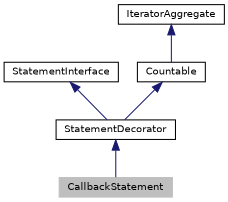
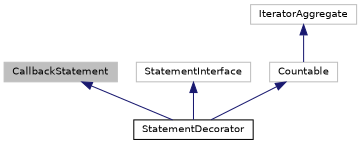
node "IteratorAggregate": color black -> grey75
node "StatementInterface": color black -> grey75
node "Countable": color black -> grey75
edge "CallbackStatement" -> "StatementDecorator": reversed
